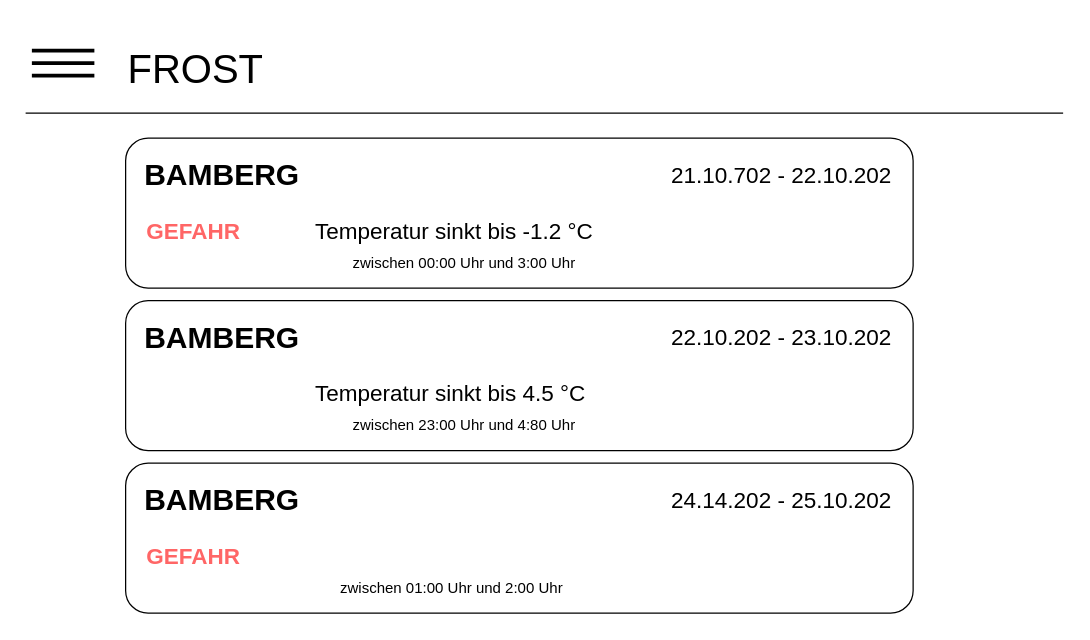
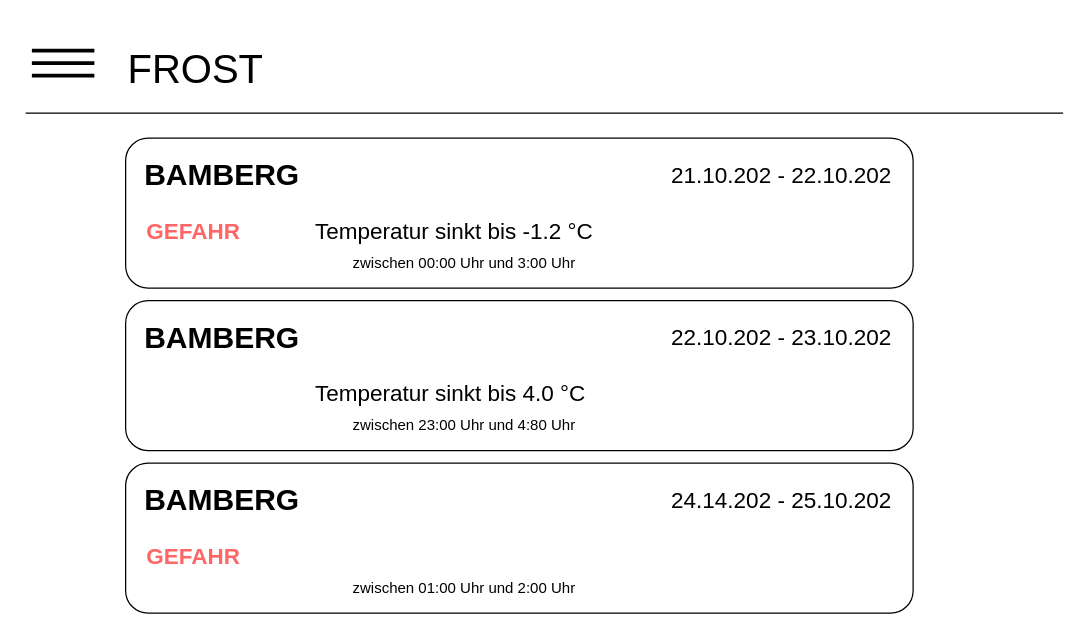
node "21.10.702 - 22.10.202": label "21.10.702 - 22.10.202" -> "21.10.202 - 22.10.202"
node "Temperatur sinkt bis 4.5 °C": label "Temperatur sinkt bis 4.5 °C" -> "Temperatur sinkt bis 4.0 °C"
node "zwischen 01:00 Uhr und 2:00 Uhr": moved (619, 588) -> (632, 588)
